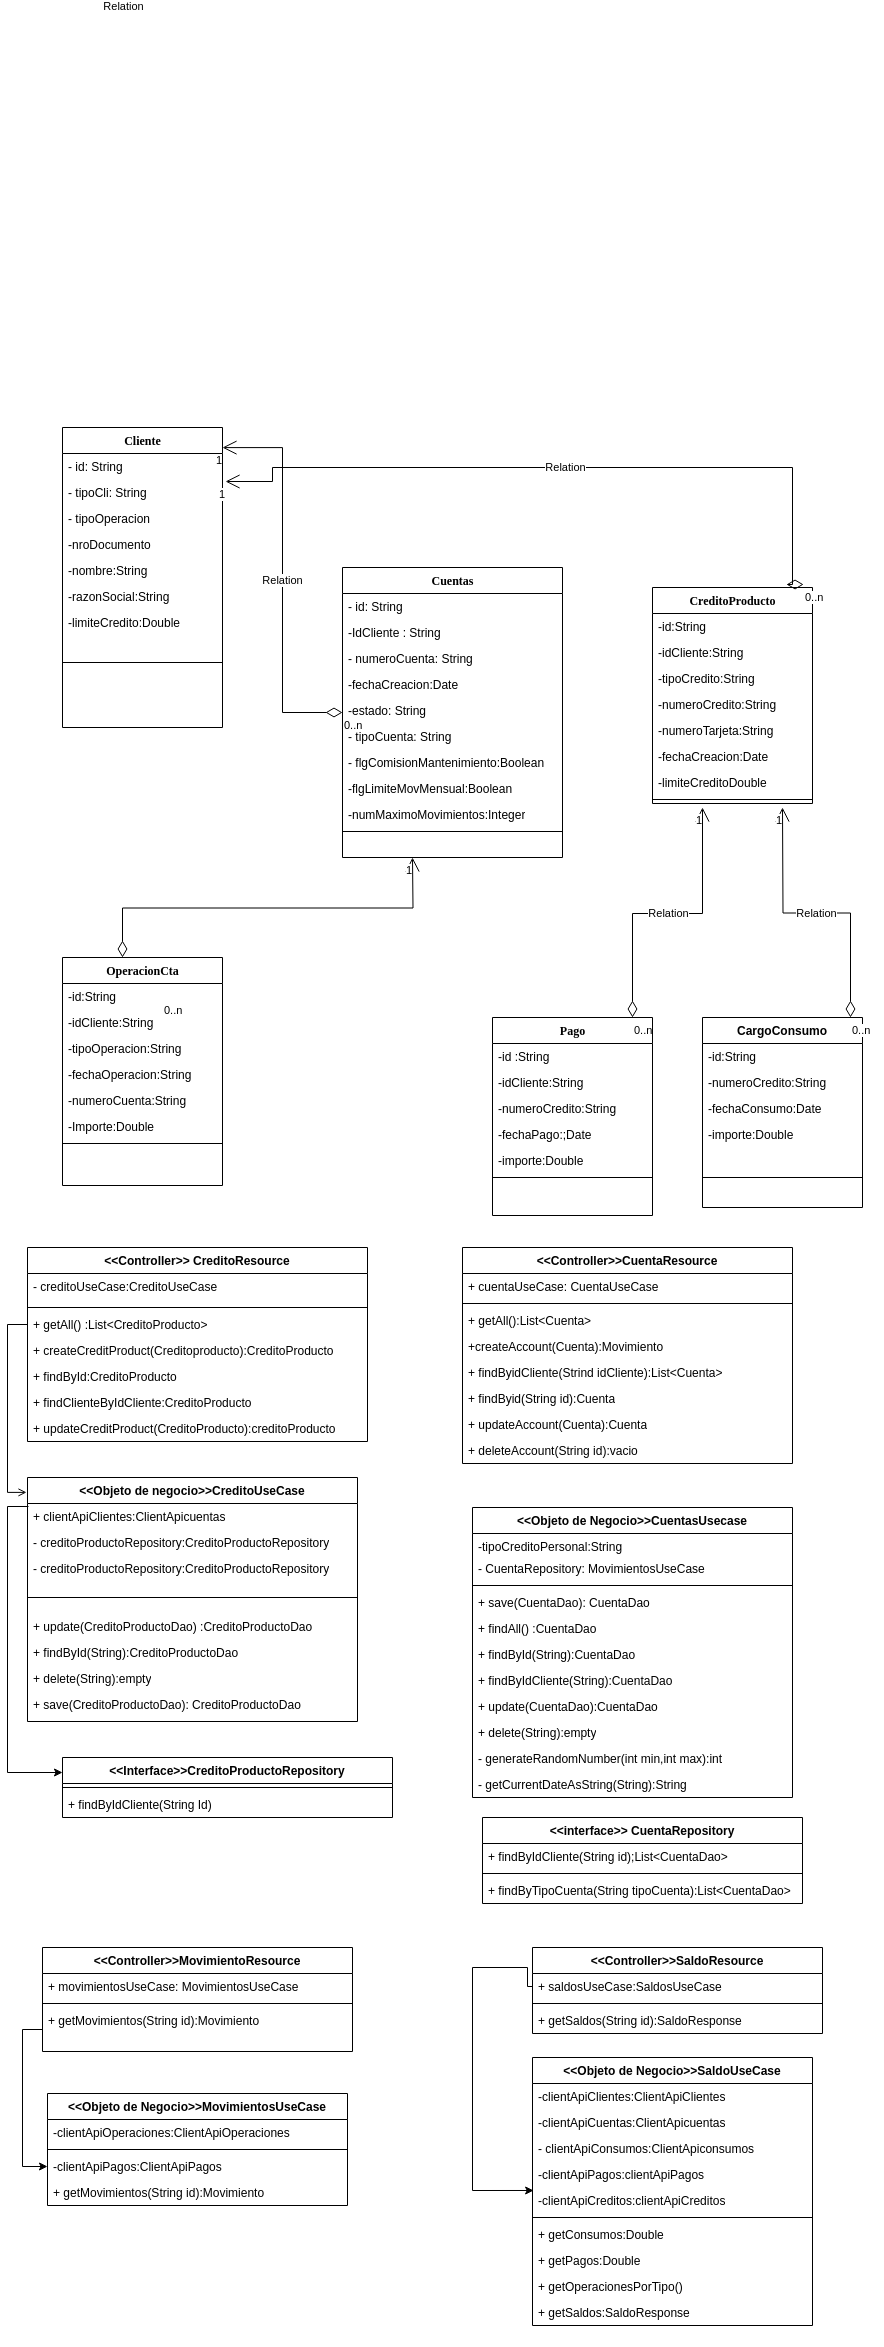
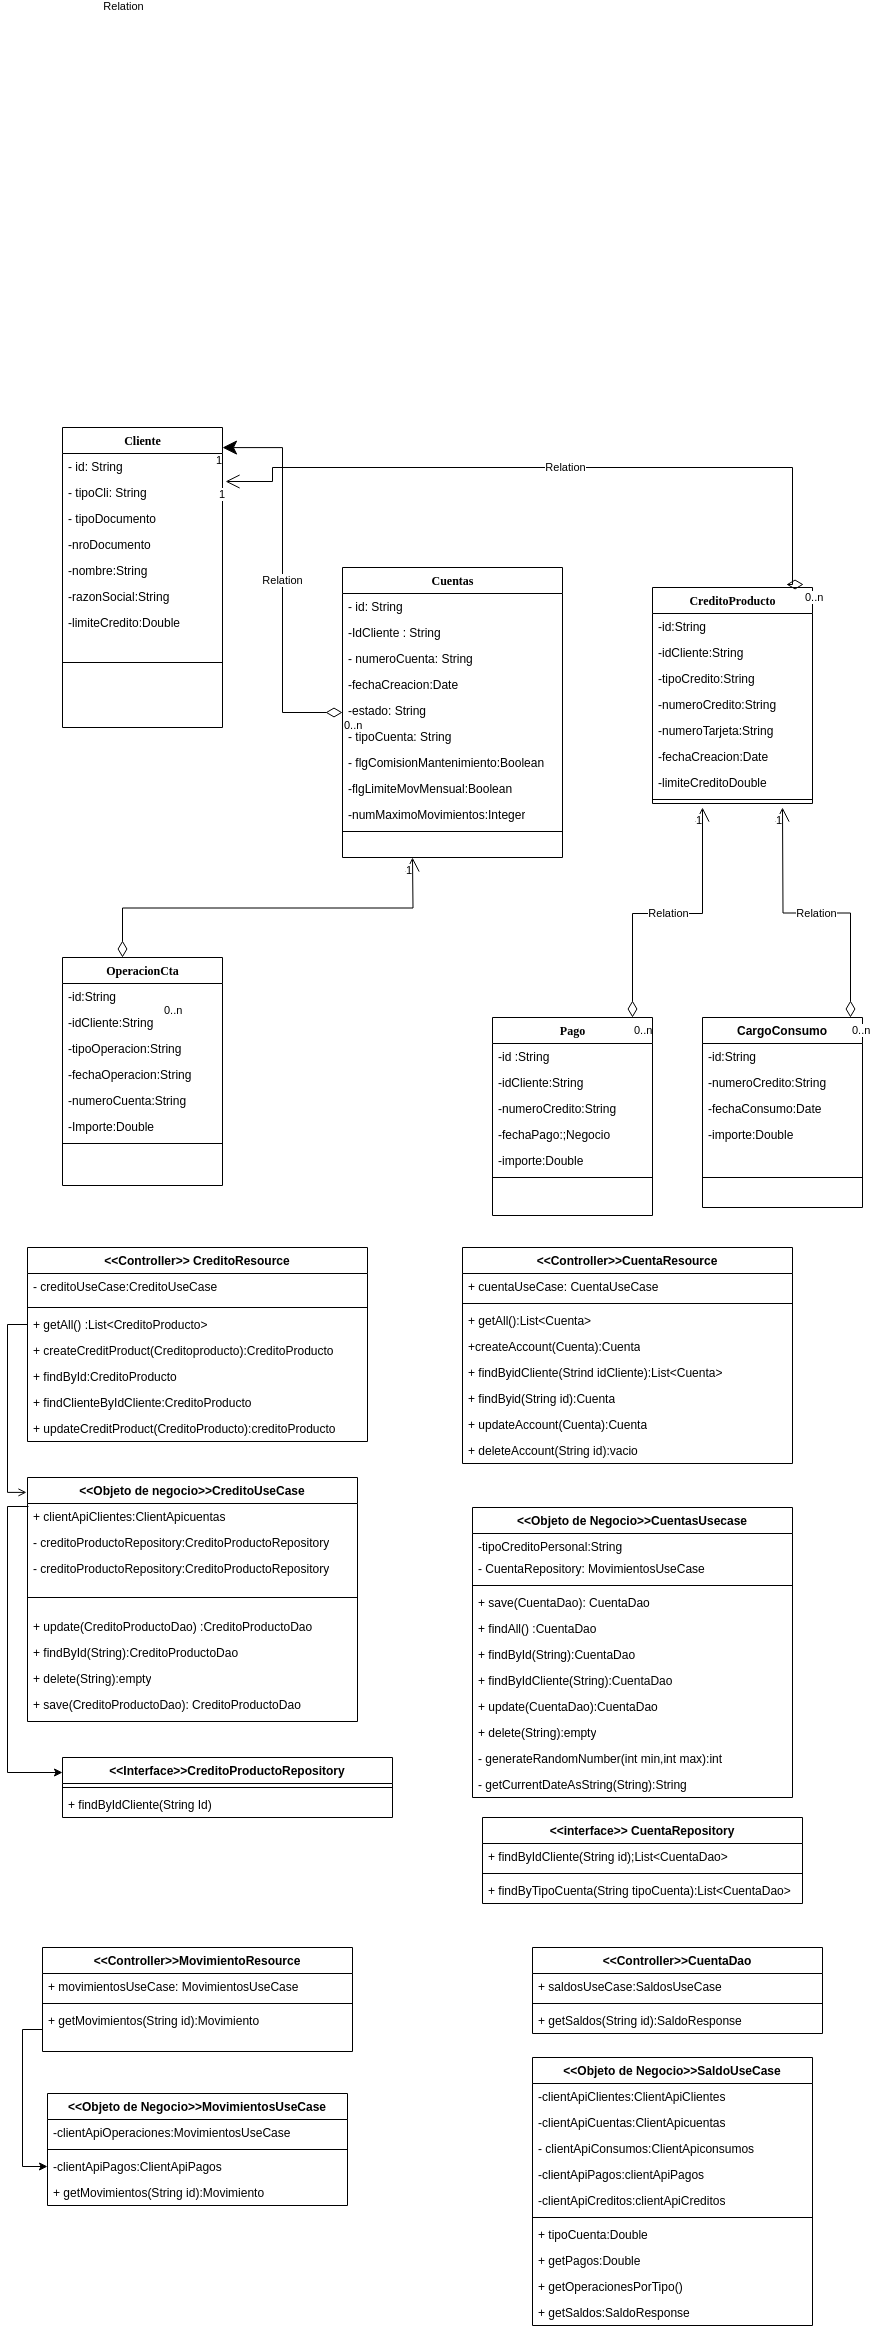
edge "Cliente" -- "Cuentas": arrowhead open -> classic
node "- tipoOperacion": label "- tipoOperacion" -> "- tipoDocumento"
node "-fechaPago:;Date": label "-fechaPago:;Date" -> "-fechaPago:;Negocio"
node "+createAccount(Cuenta):Movimiento": label "+createAccount(Cuenta):Movimiento" -> "+createAccount(Cuenta):Cuenta"
node "<<Controller>>SaldoResource": label "<<Controller>>SaldoResource" -> "<<Controller>>CuentaDao"
edge "+ saldosUseCase:SaldosUseCase" -> "-clientApiCreditos:clientApiCreditos": removed
node "-clientApiOperaciones:ClientApiOperaciones": label "-clientApiOperaciones:ClientApiOperaciones" -> "-clientApiOperaciones:MovimientosUseCase"
node "+ getConsumos:Double": label "+ getConsumos:Double" -> "+ tipoCuenta:Double"
